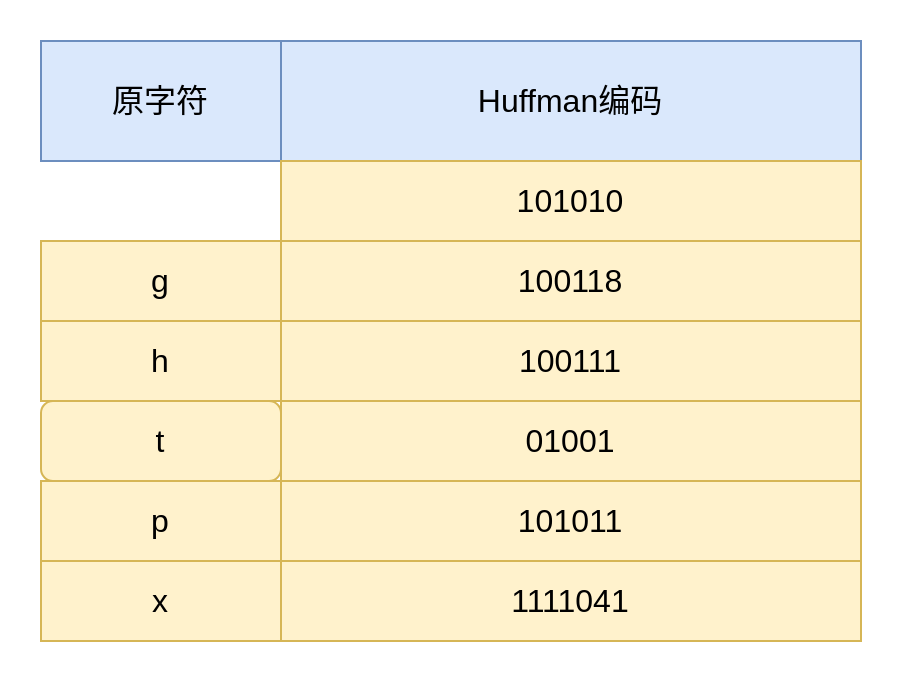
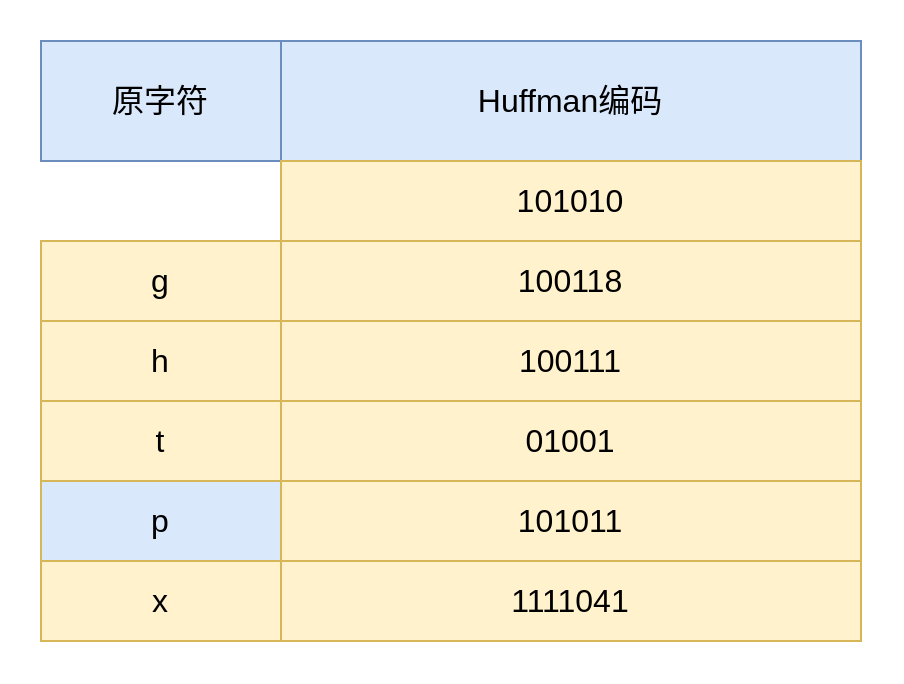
node "t": shape rounded rectangle -> rectangle
node "p": fillcolor #fff2cc -> #dae8fc
